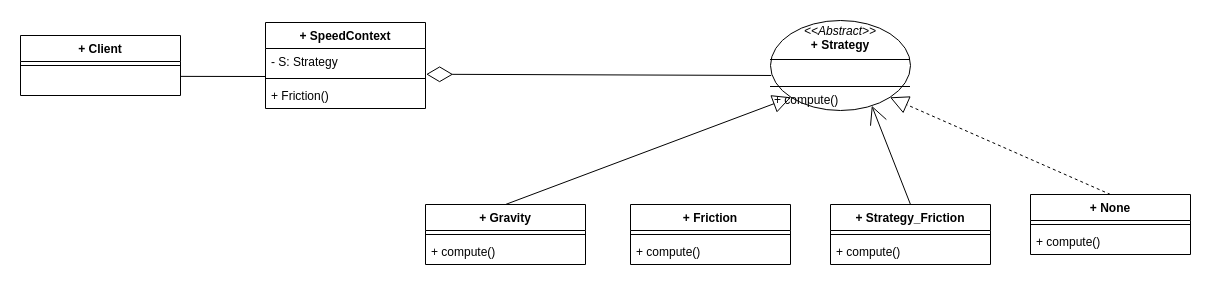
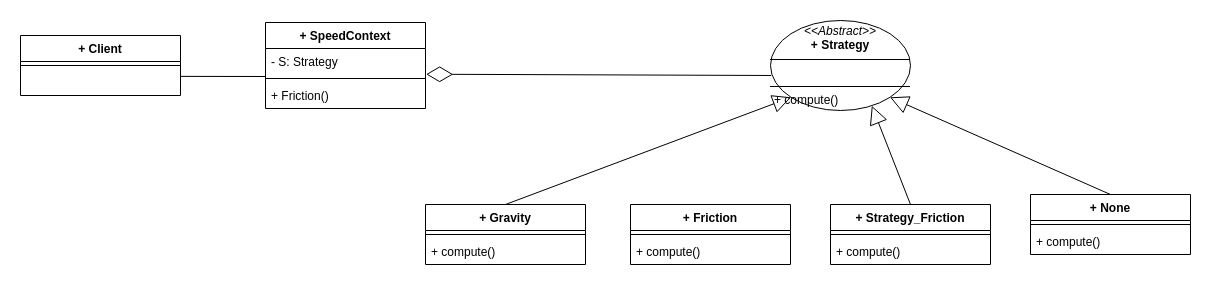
edge "+ Strategy_Friction" -> "<<Abstract>> + Strategy + compute()": arrowhead open -> block
edge "+ None" -> "<<Abstract>> + Strategy + compute()": style dashed -> solid
